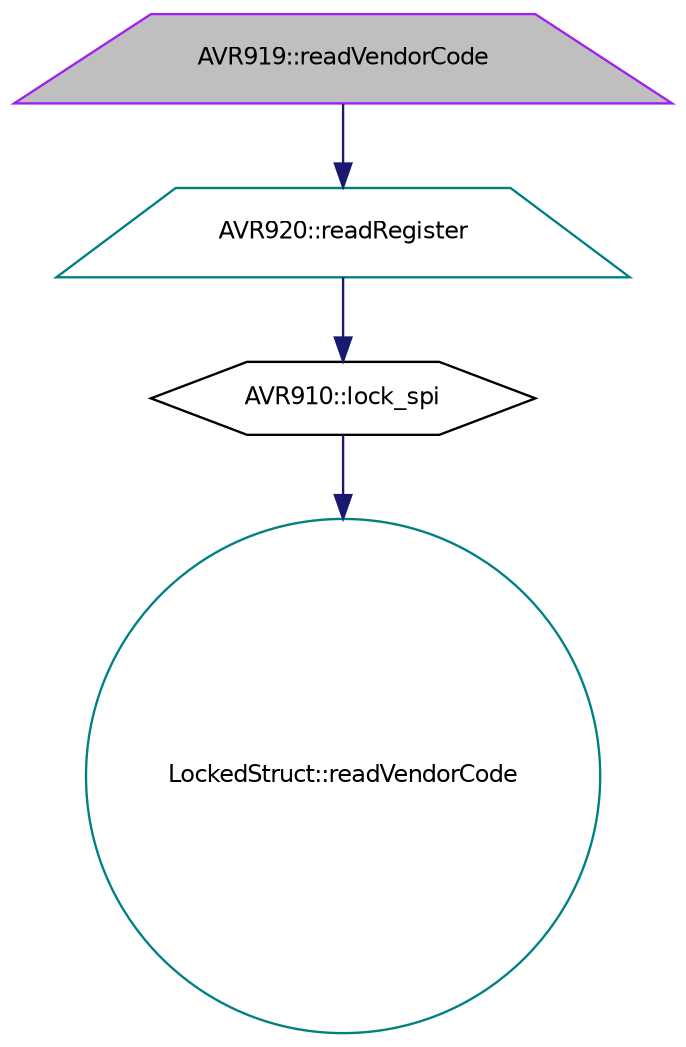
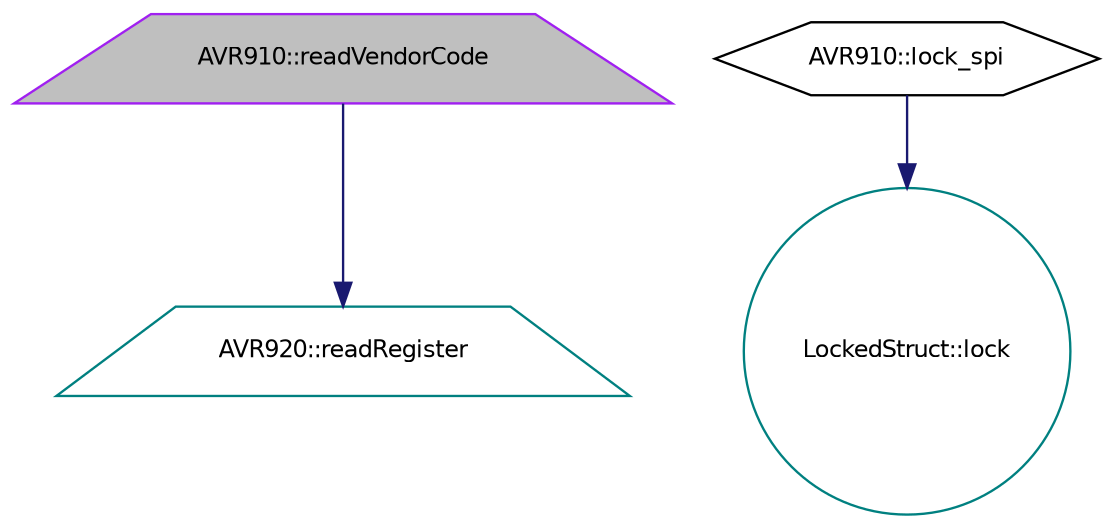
node "AVR919::readVendorCode": label "AVR919::readVendorCode" -> "AVR910::readVendorCode"
edge "AVR920::readRegister" -> "AVR910::lock_spi": removed
node "LockedStruct::readVendorCode": label "LockedStruct::readVendorCode" -> "LockedStruct::lock"
